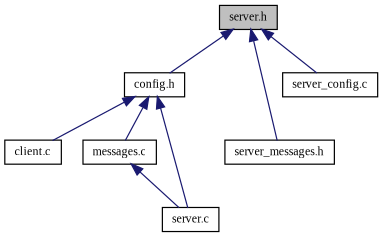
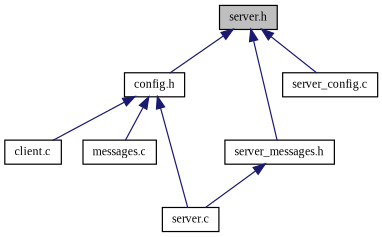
edge "server.c" -> "messages.c": now "server.c" -> "server_messages.h"
